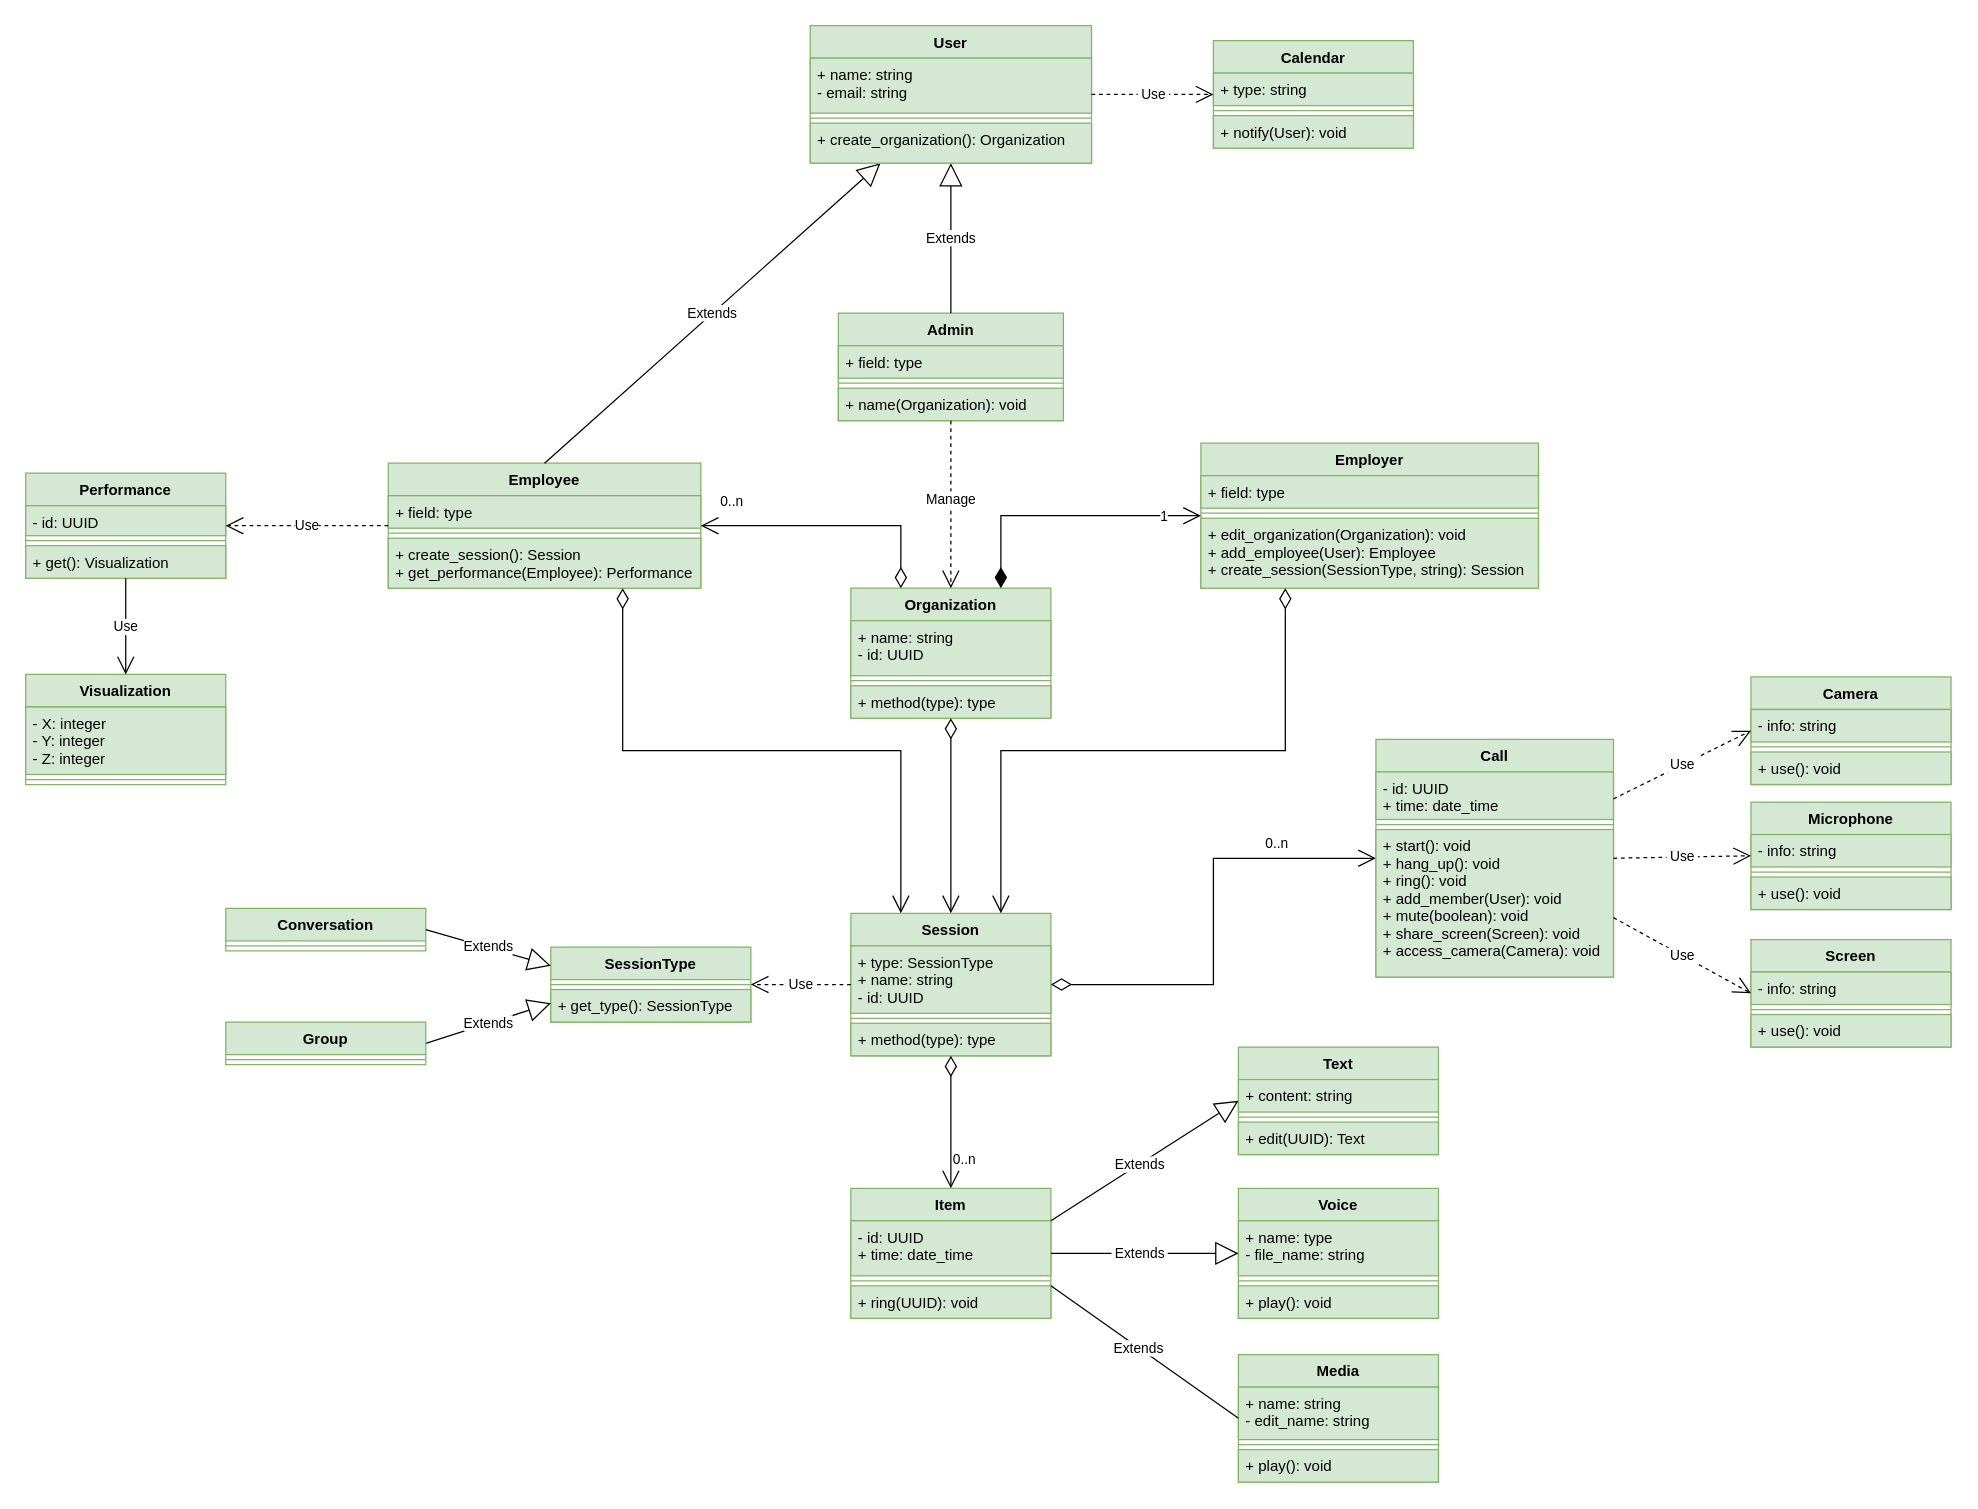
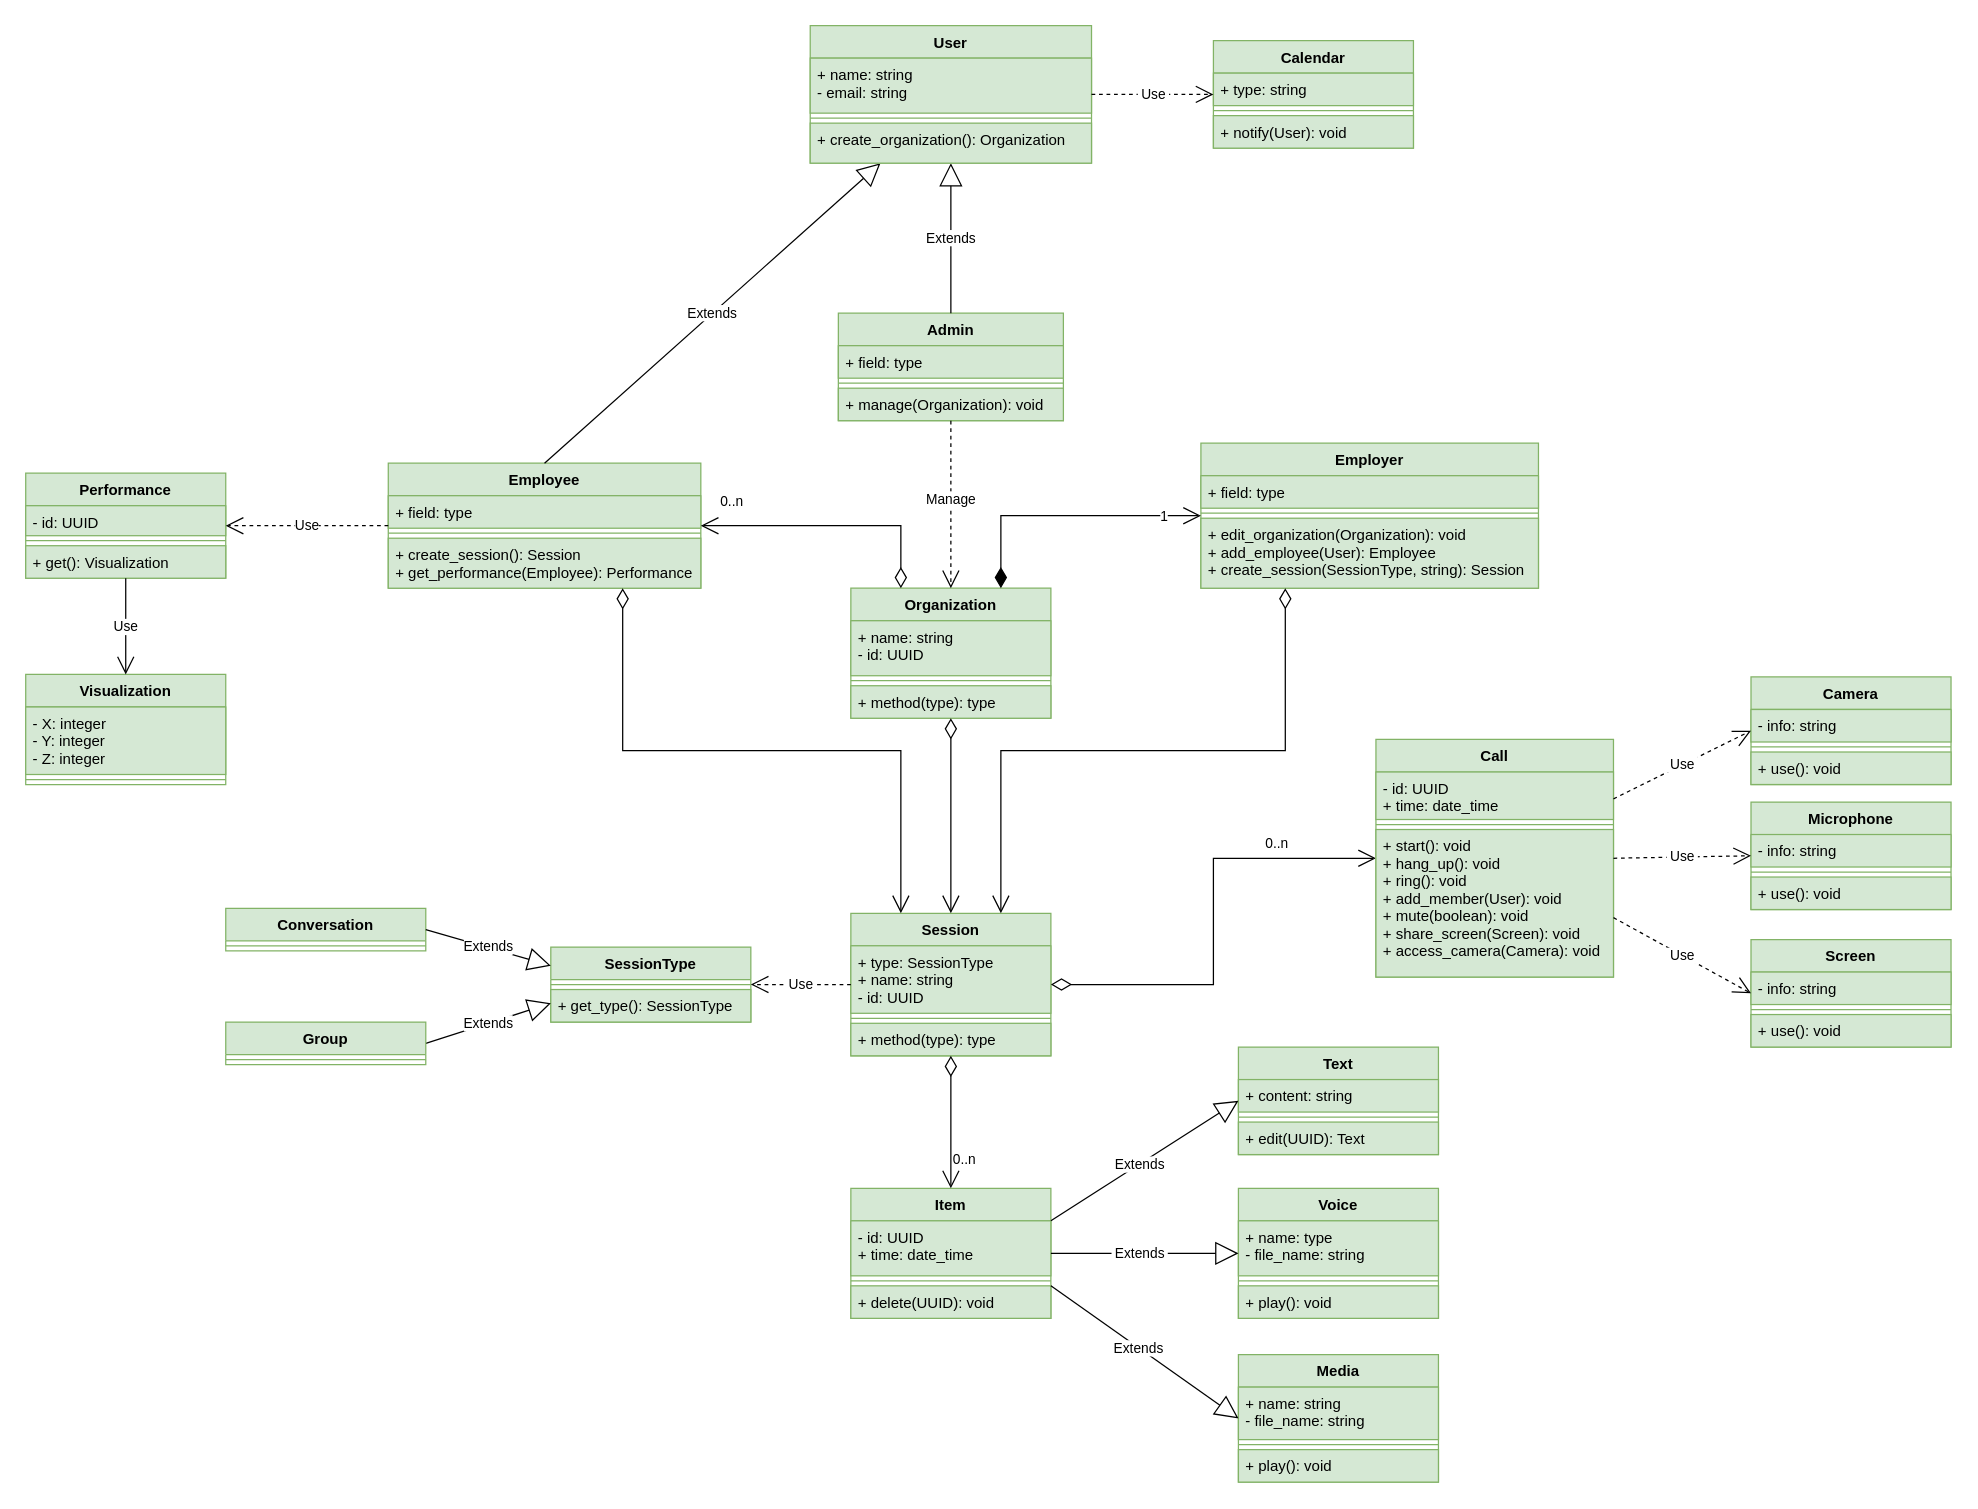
node "+ name(Organization): void": label "+ name(Organization): void" -> "+ manage(Organization): void"
node "+ ring(UUID): void": label "+ ring(UUID): void" -> "+ delete(UUID): void"
node "+ name: string - edit_name: string": label "+ name: string - edit_name: string" -> "+ name: string - file_name: string"
edge "Item" -- "Media": arrowhead none -> block
